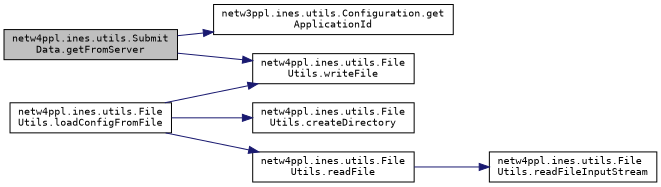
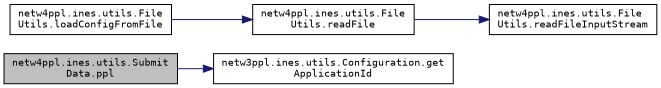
node "netw4ppl.ines.utils.Submit Data.getFromServer": label "netw4ppl.ines.utils.Submit Data.getFromServer" -> "netw4ppl.ines.utils.Submit Data.ppl"
node "netw4ppl.ines.utils.File Utils.writeFile": removed
node "netw4ppl.ines.utils.File Utils.createDirectory": removed
